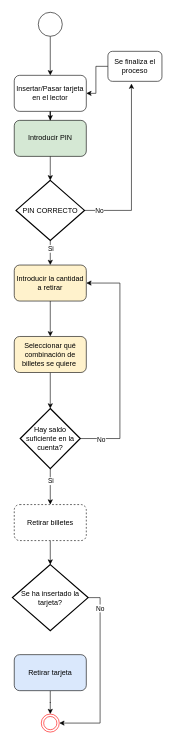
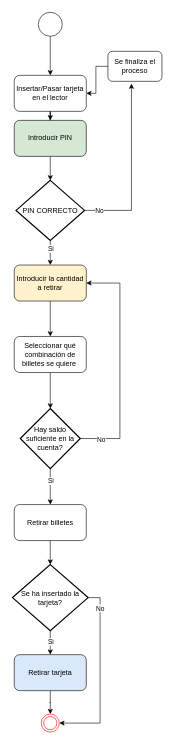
node "Seleccionar qué combinación de billetes se quiere": fillcolor #fff2cc -> #ffffff
node "Retirar billetes": style dashed -> solid
edge "Se ha insertado la tarjeta?" -> "Retirar tarjeta": added, label "Si"
